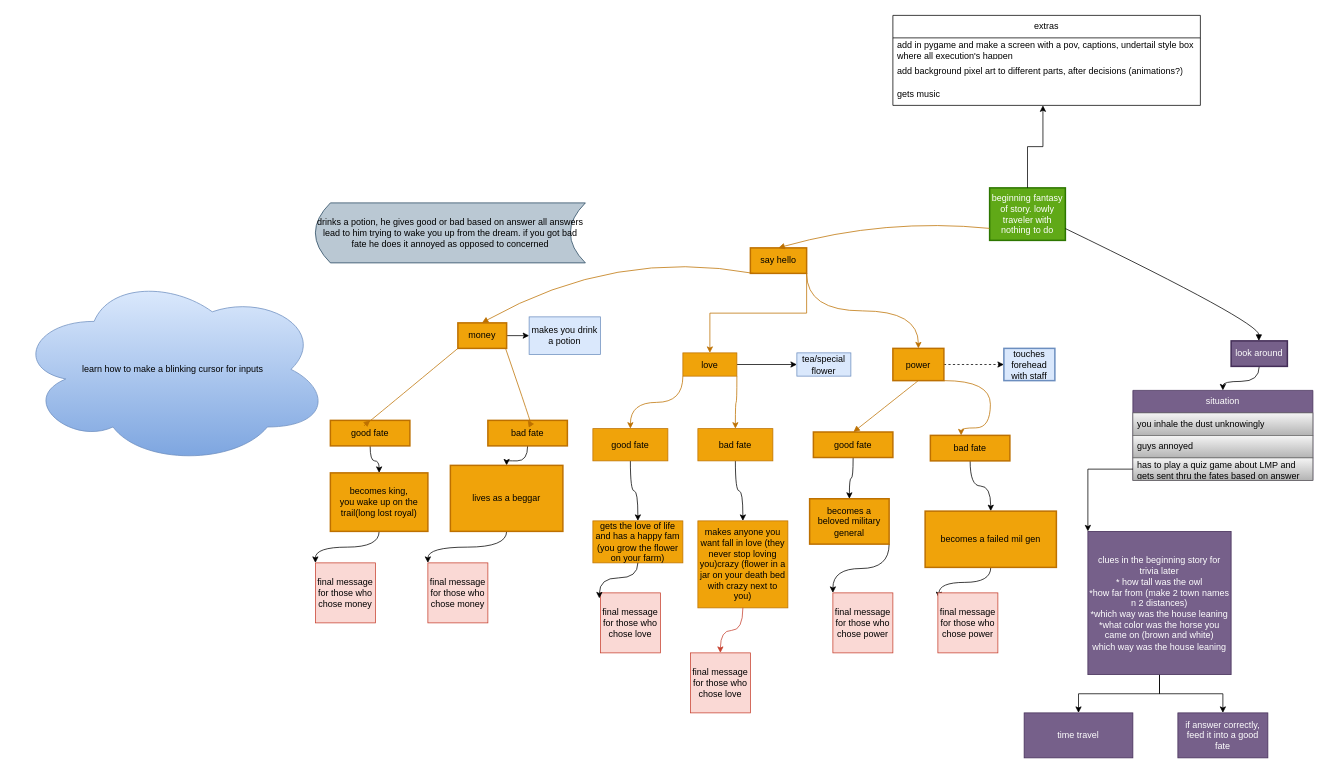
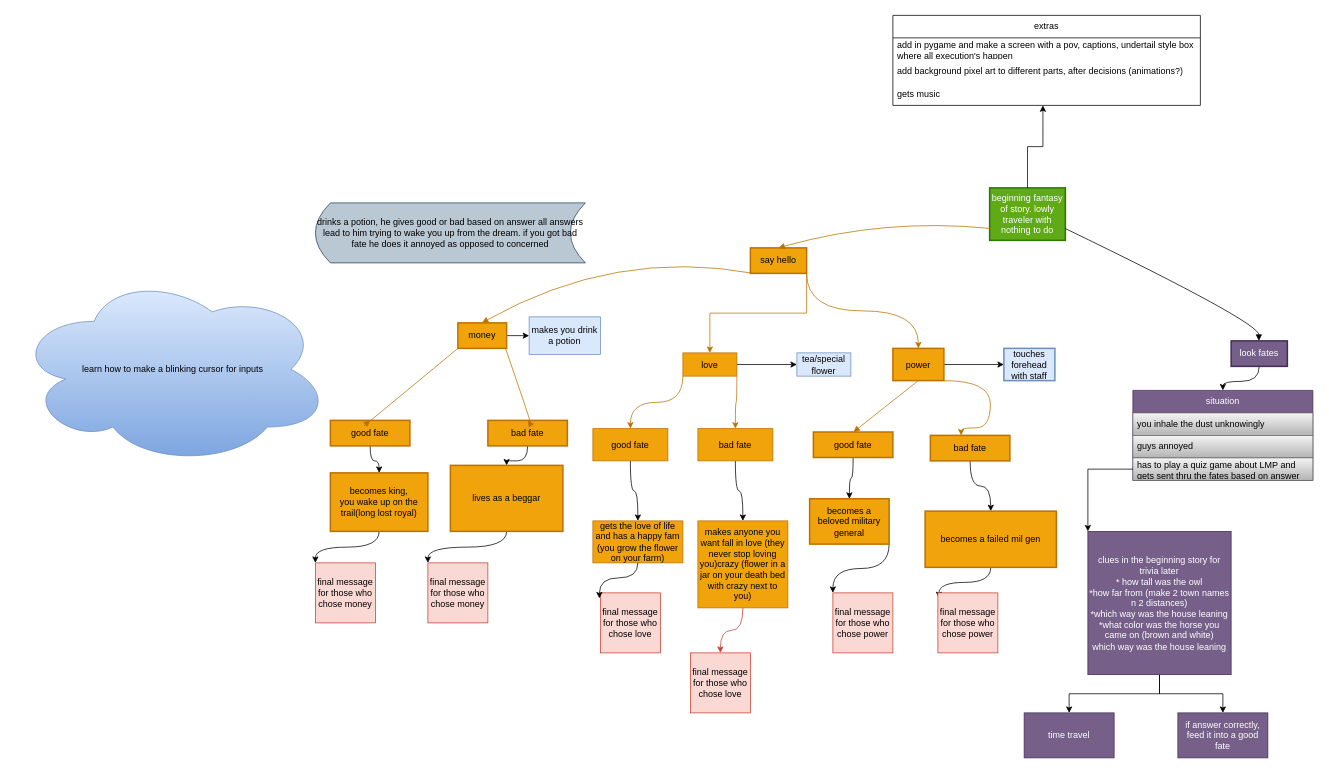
node "look around": label "look around" -> "look fates"
edge "power" -> "touches forehead with staff": style dashed -> solid
node "time travel": size 109x45 -> 90x45
